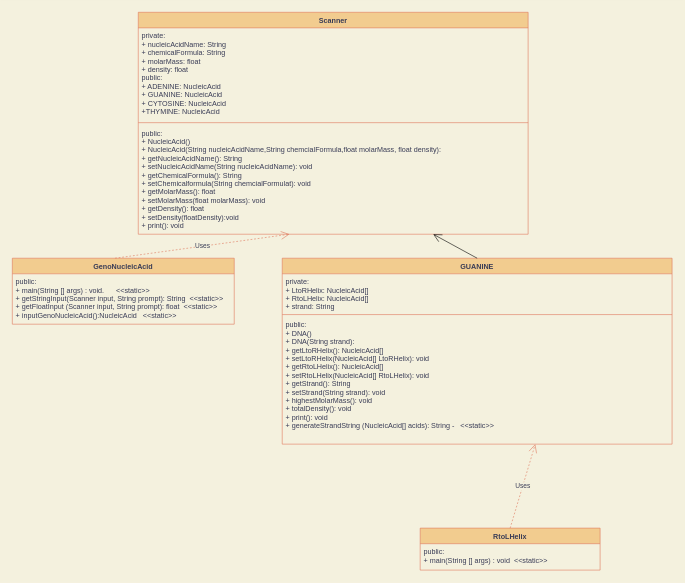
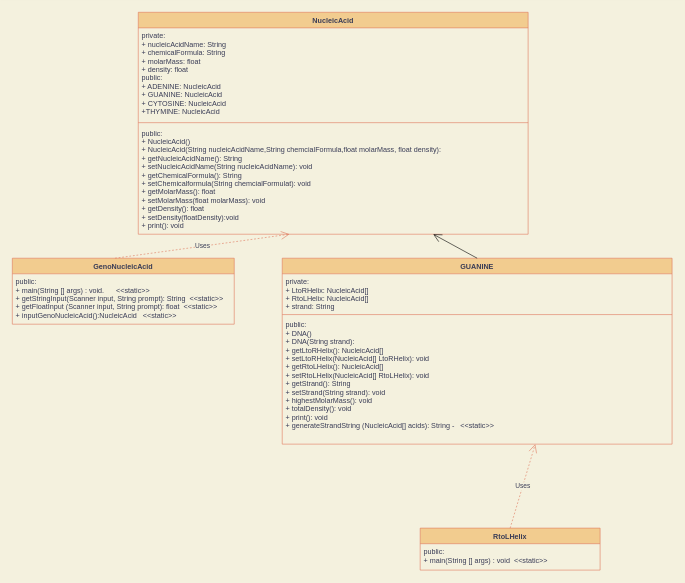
node "Scanner": label "Scanner" -> "NucleicAcid"
